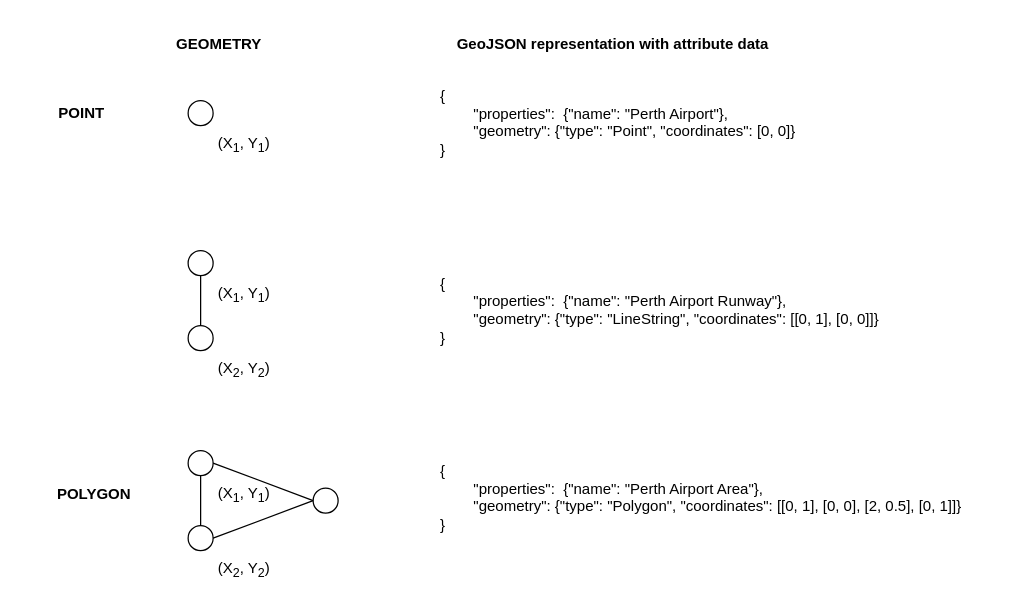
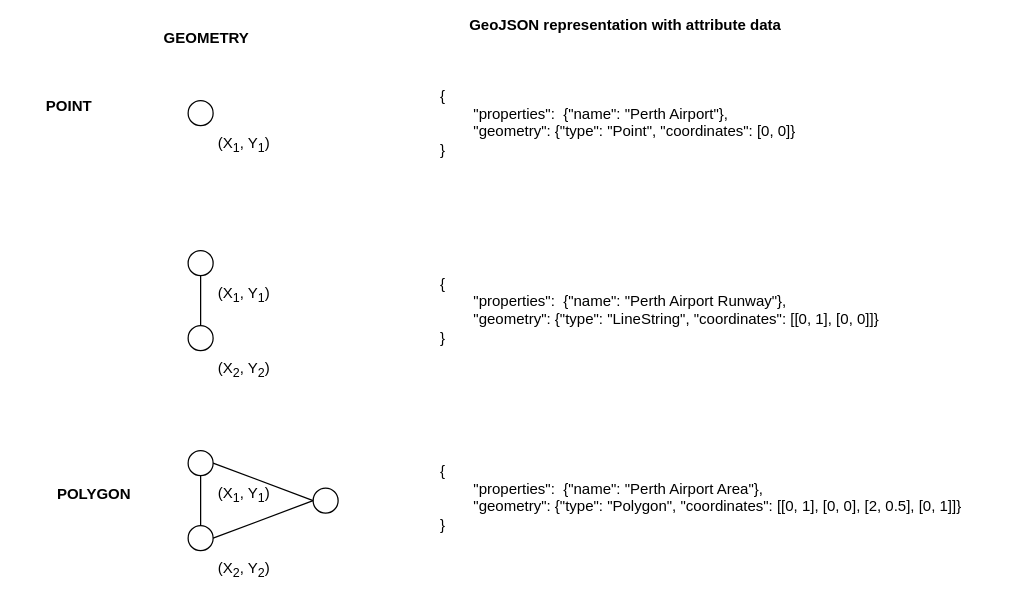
node "GEOMETRY": moved (219, 44) -> (207, 38)
node "GeoJSON representation with attribute data": moved (613, 44) -> (626, 26)
node "POINT": moved (82, 113) -> (69, 107)
